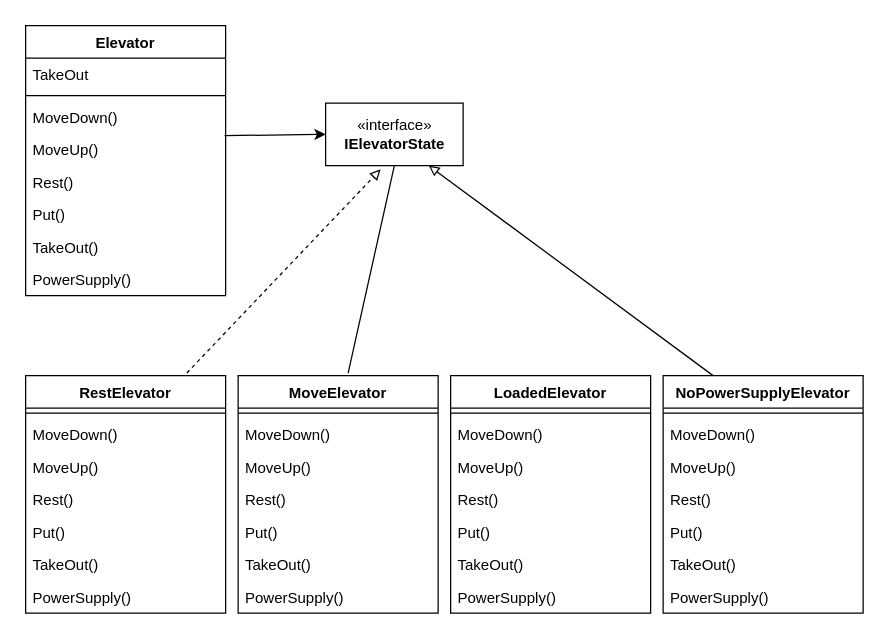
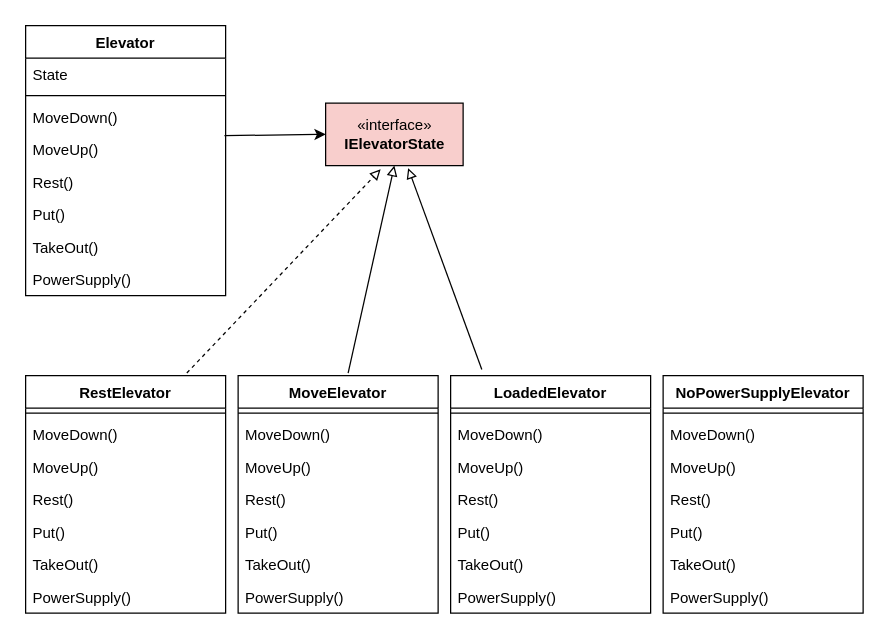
node "TakeOut": label "TakeOut" -> "State"
node "«interface» IElevatorState": fillcolor #ffffff -> #f8cecc
edge "«interface» IElevatorState" -- "MoveElevator": arrowhead none -> block
edge "LoadedElevator" -> "«interface» IElevatorState": added
edge "NoPowerSupplyElevator" -> "«interface» IElevatorState": removed
